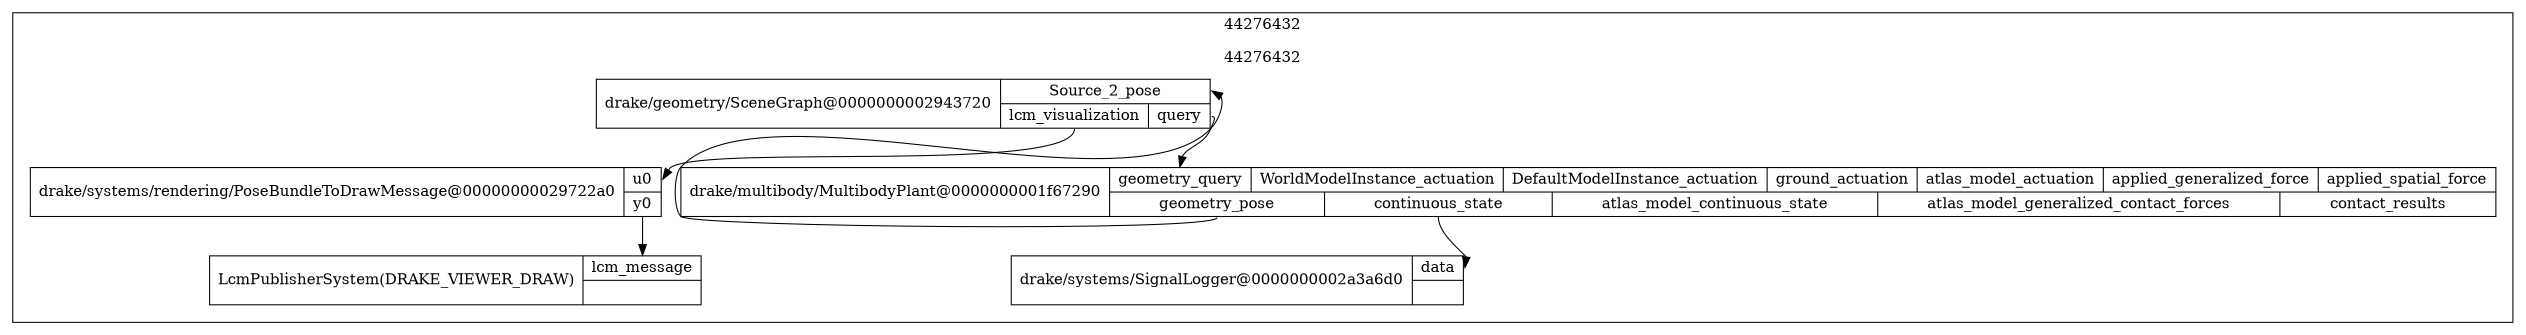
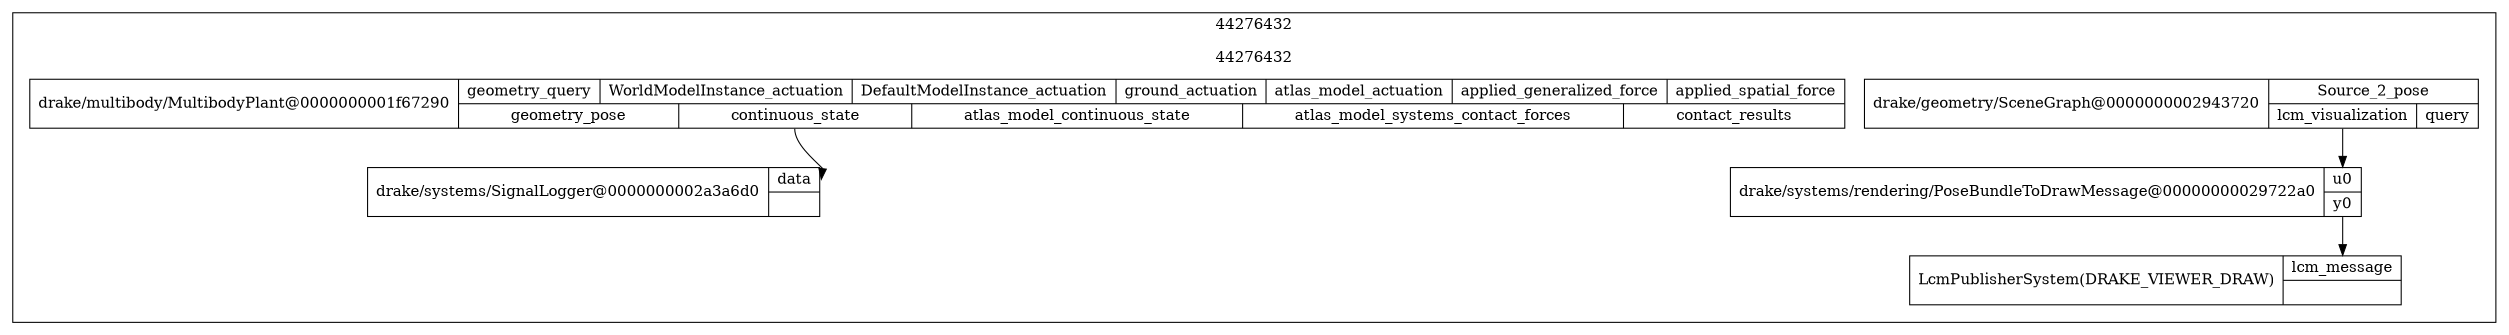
edge "drake/geometry/SceneGraph@0000000002943720" -> "drake/multibody/MultibodyPlant@0000000001f67290": removed
edge "drake/multibody/MultibodyPlant@0000000001f67290" -> "drake/geometry/SceneGraph@0000000002943720": removed
node "drake/multibody/MultibodyPlant@0000000001f67290": text "atlas_model_generalized_contact_forces" -> "atlas_model_systems_contact_forces"
